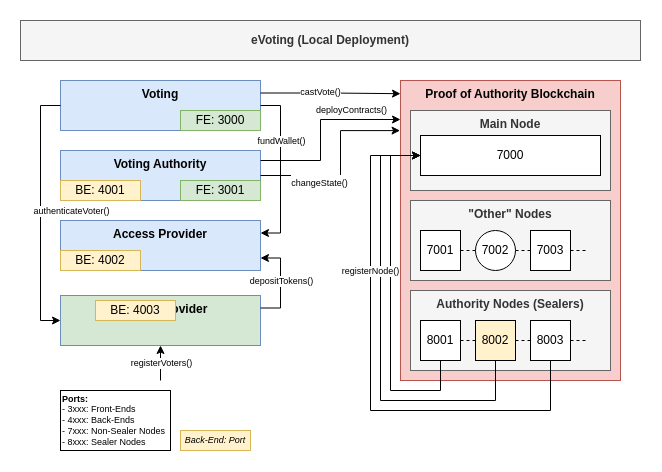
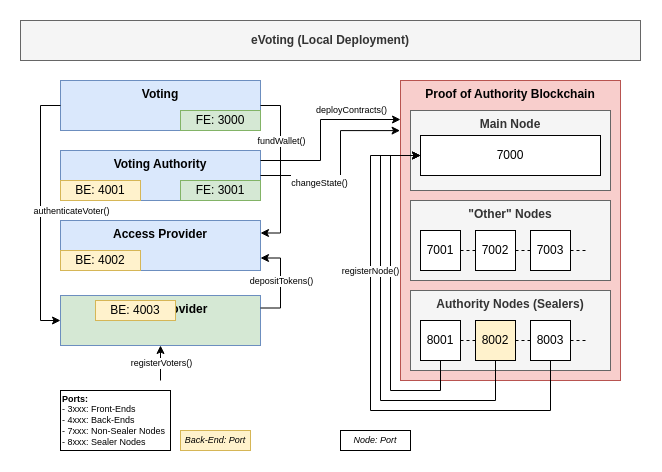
edge "Voting" -> "Proof of Authority Blockchain": removed, label "castVote()"
node "7002": shape ellipse -> rectangle
node "Node: Port": added
